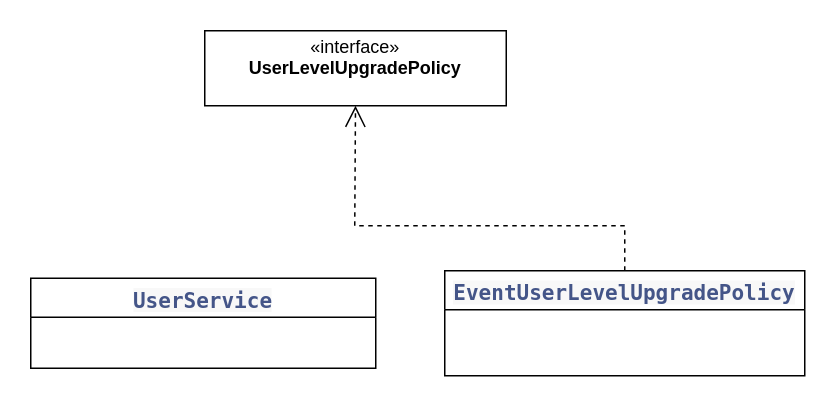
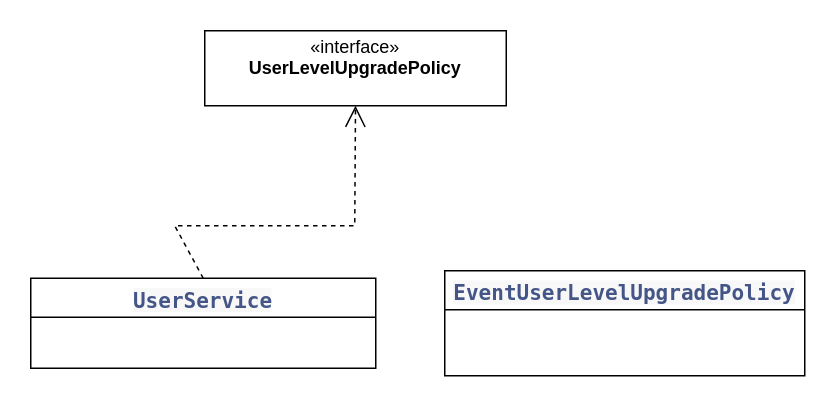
edge "UserService" -> "«interface» UserLevelUpgradePolicy": added
edge "EventUserLevelUpgradePolicy" -> "«interface» UserLevelUpgradePolicy": removed
